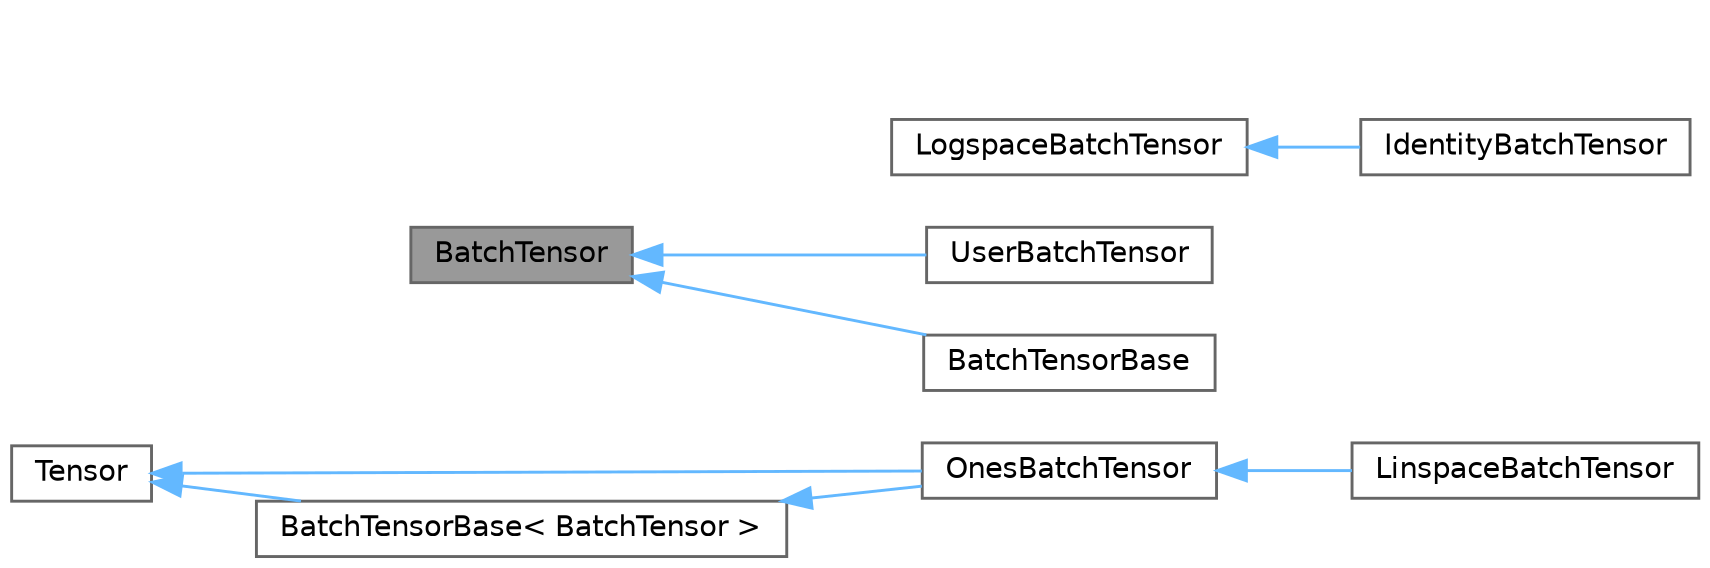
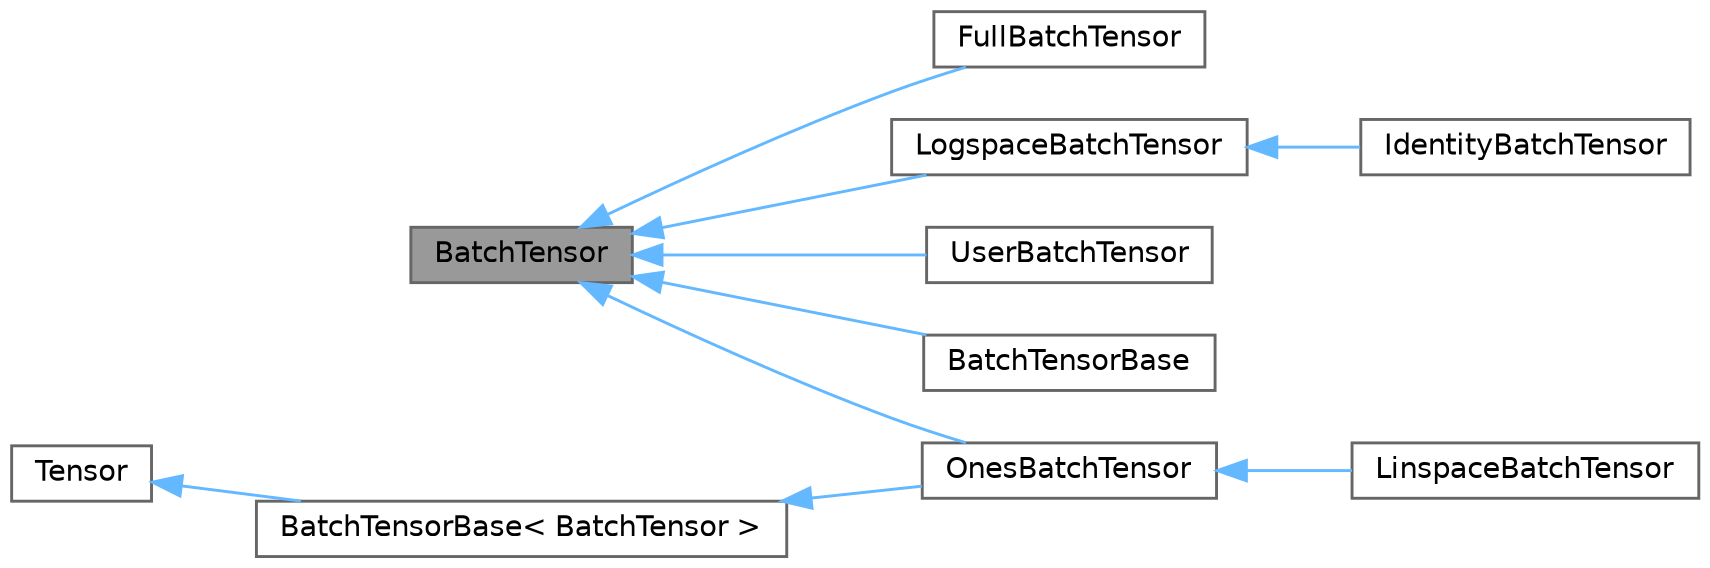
node "FullBatchTensor": added
edge "LogspaceBatchTensor" -> "BatchTensor": added
edge "OnesBatchTensor" -> "Tensor": now "OnesBatchTensor" -> "BatchTensor"
